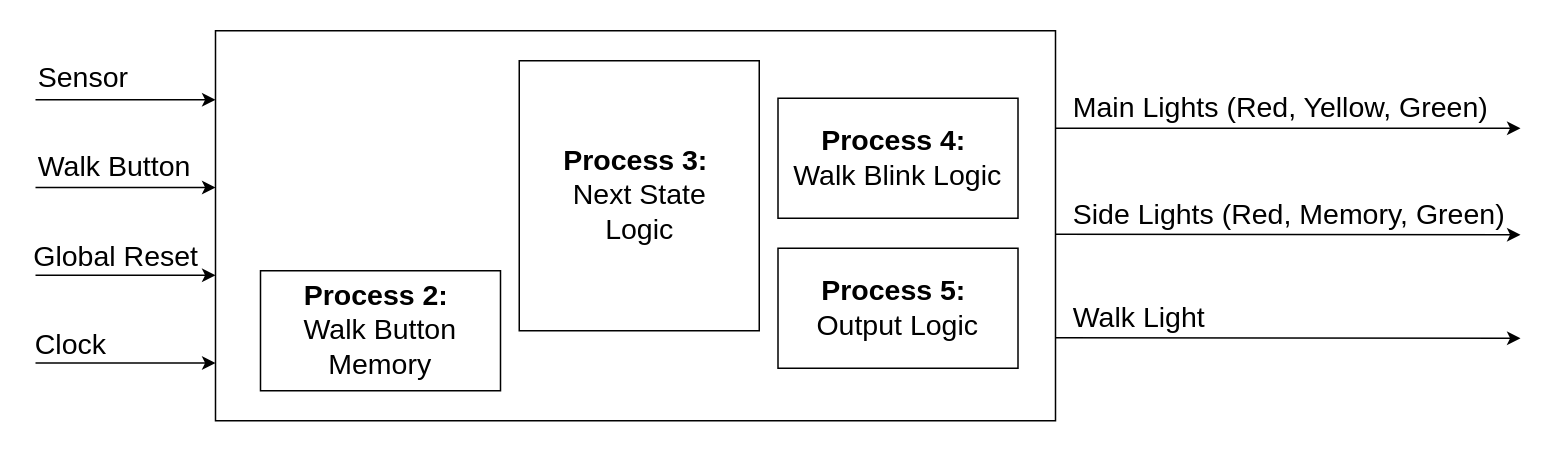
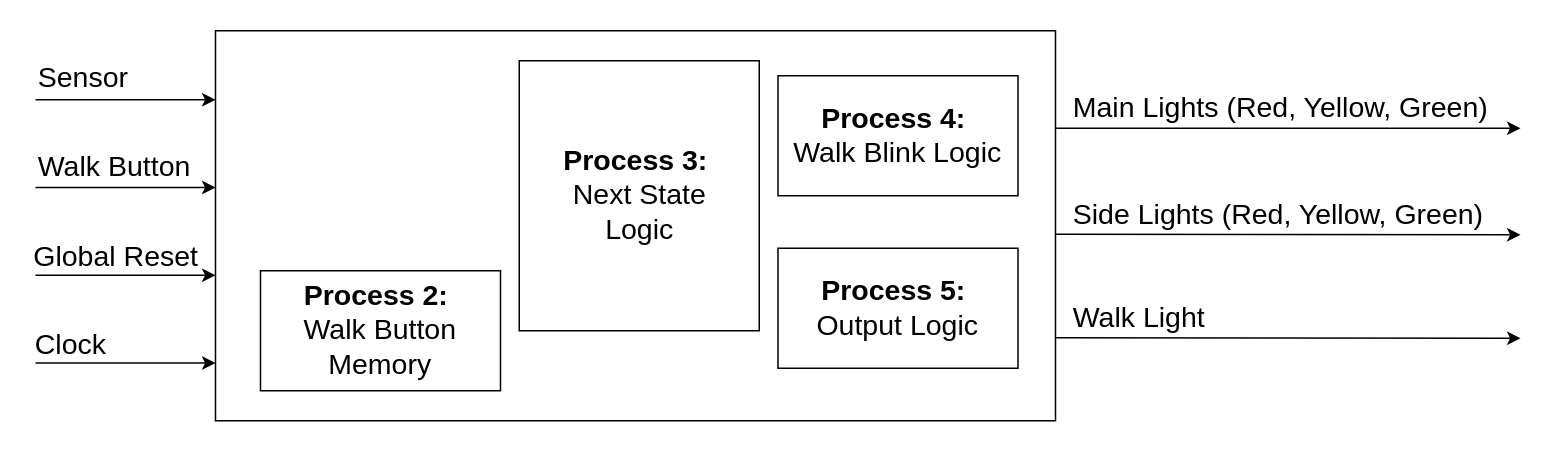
node "Process 4: Walk Blink Logic": moved (898, 158) -> (898, 136)
node "Side Lights (Red, Memory, Green)": label "Side Lights (Red, Memory, Green)" -> "Side Lights (Red, Yellow, Green)"
